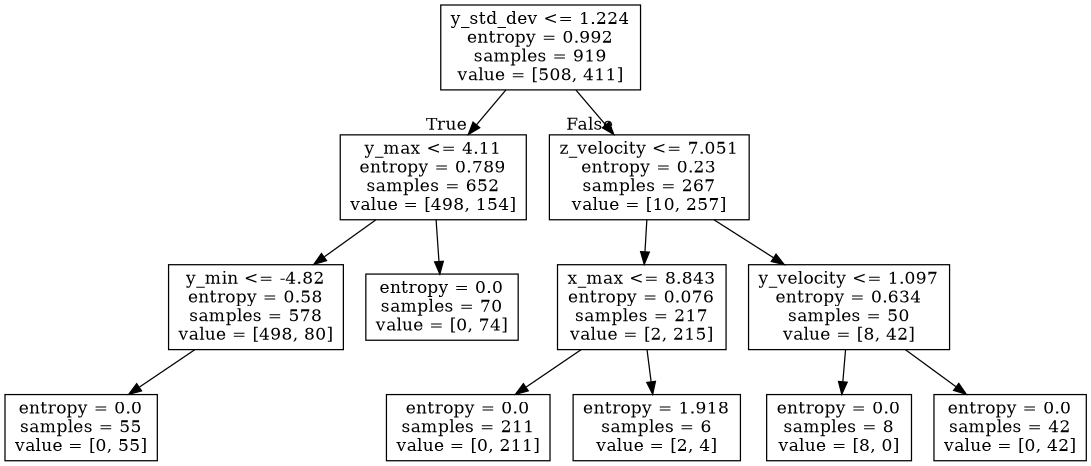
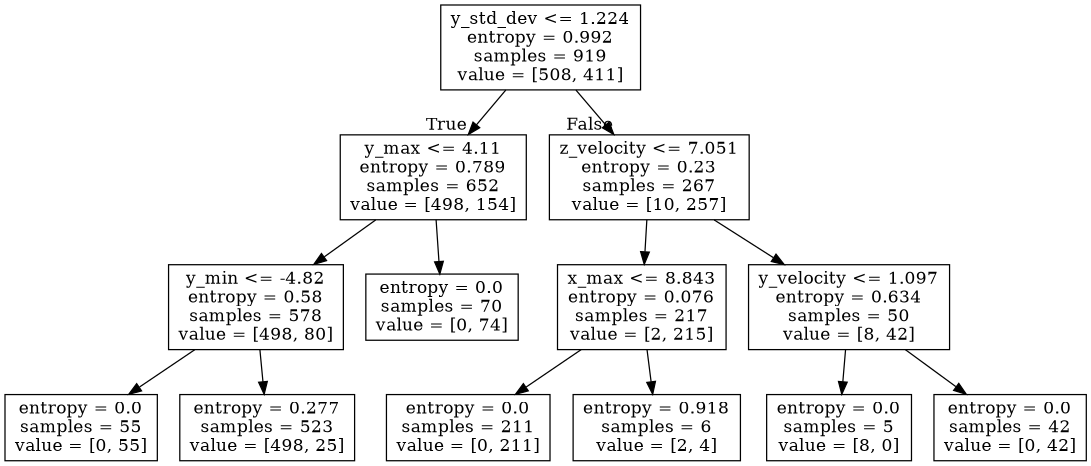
node "entropy = 0.277 samples = 523 value = [498, 25]": added
node "entropy = 1.918 samples = 6 value = [2, 4]": label "entropy = 1.918 samples = 6 value = [2, 4]" -> "entropy = 0.918 samples = 6 value = [2, 4]"
node "entropy = 0.0 samples = 8 value = [8, 0]": label "entropy = 0.0 samples = 8 value = [8, 0]" -> "entropy = 0.0 samples = 5 value = [8, 0]"
